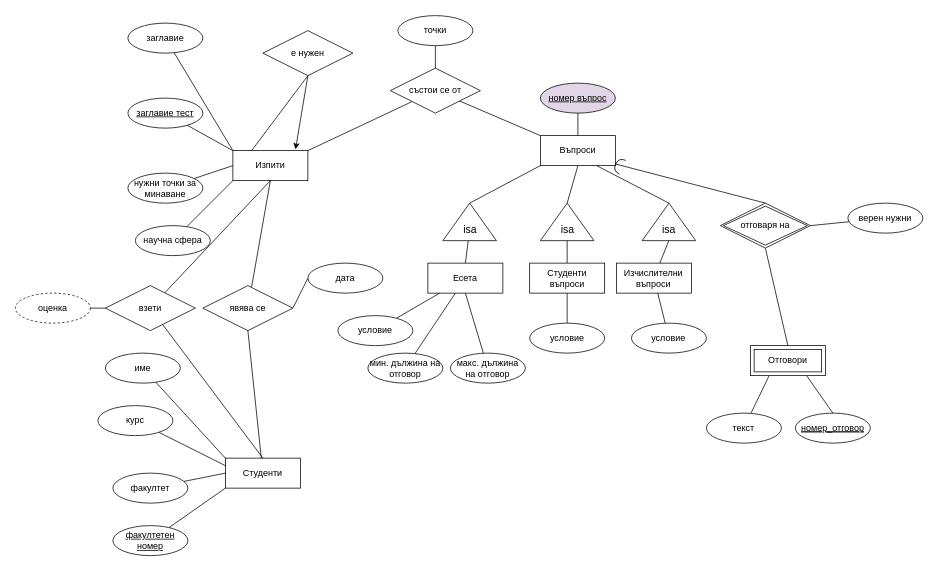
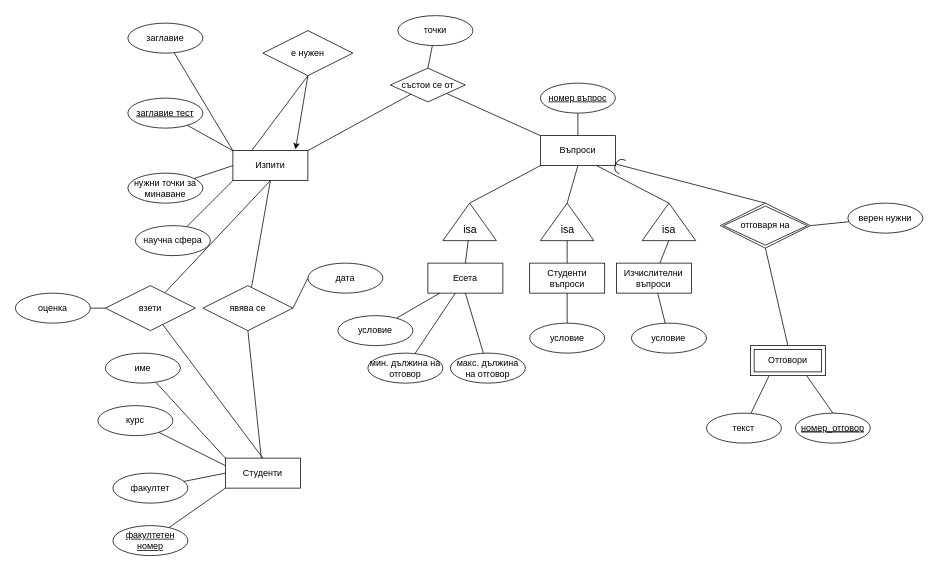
node "състои се от": size 90x45 -> 75x34
node "номер въпрос": fillcolor #e1d5e7 -> #ffffff
node "оценка": style dashed -> solid
